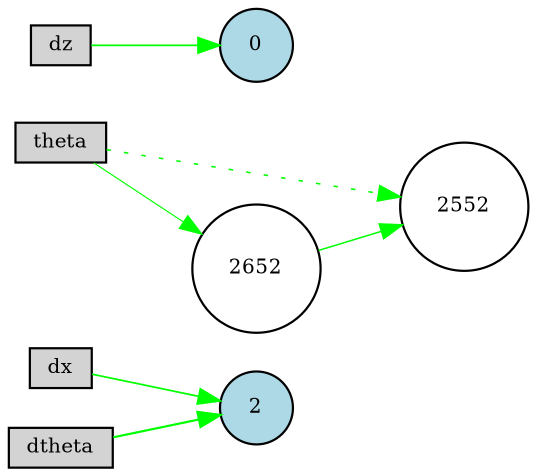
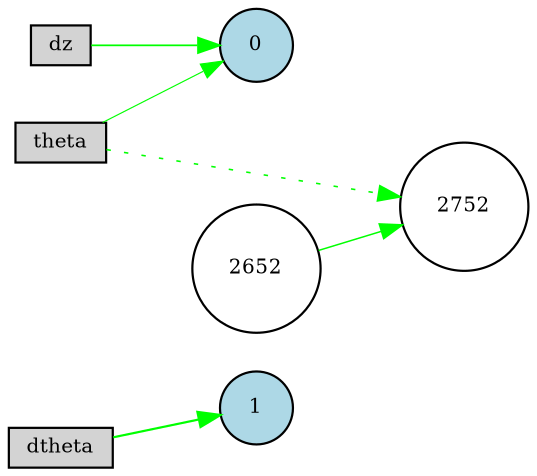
edge "theta" -> "2652": now "theta" -> "0"
node "2552": label "2552" -> "2752"
node "dx": removed
node "2": label "2" -> "1"
